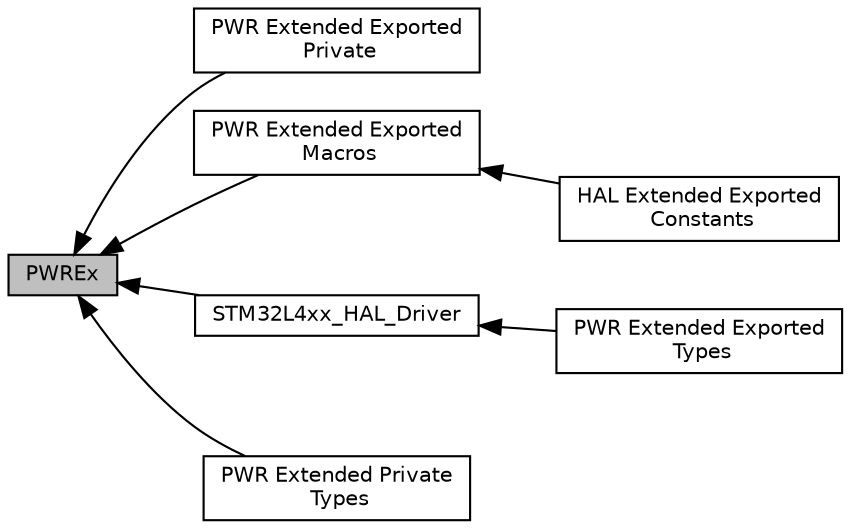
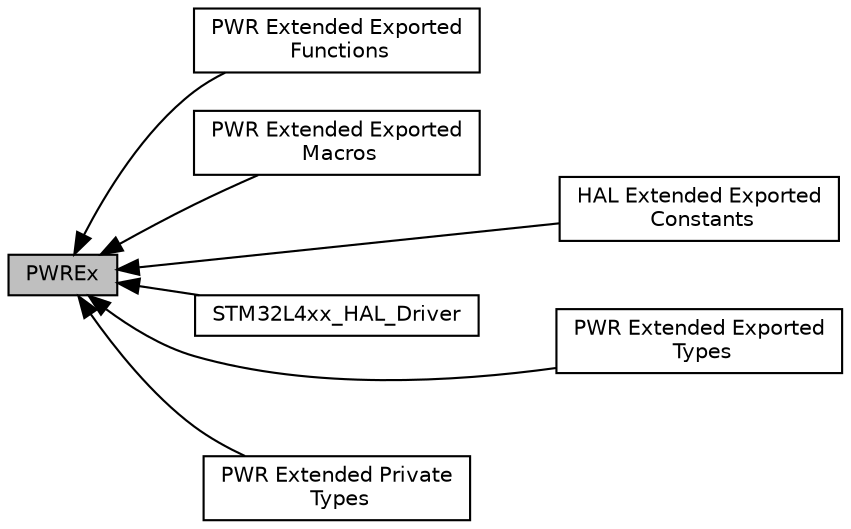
node "PWR Extended Exported Private": label "PWR Extended Exported Private" -> "PWR Extended Exported Functions"
edge "HAL Extended Exported Constants" -> "PWR Extended Exported Macros": now "HAL Extended Exported Constants" -> "PWREx"
edge "PWR Extended Exported Types" -> "STM32L4xx_HAL_Driver": now "PWR Extended Exported Types" -> "PWREx"
